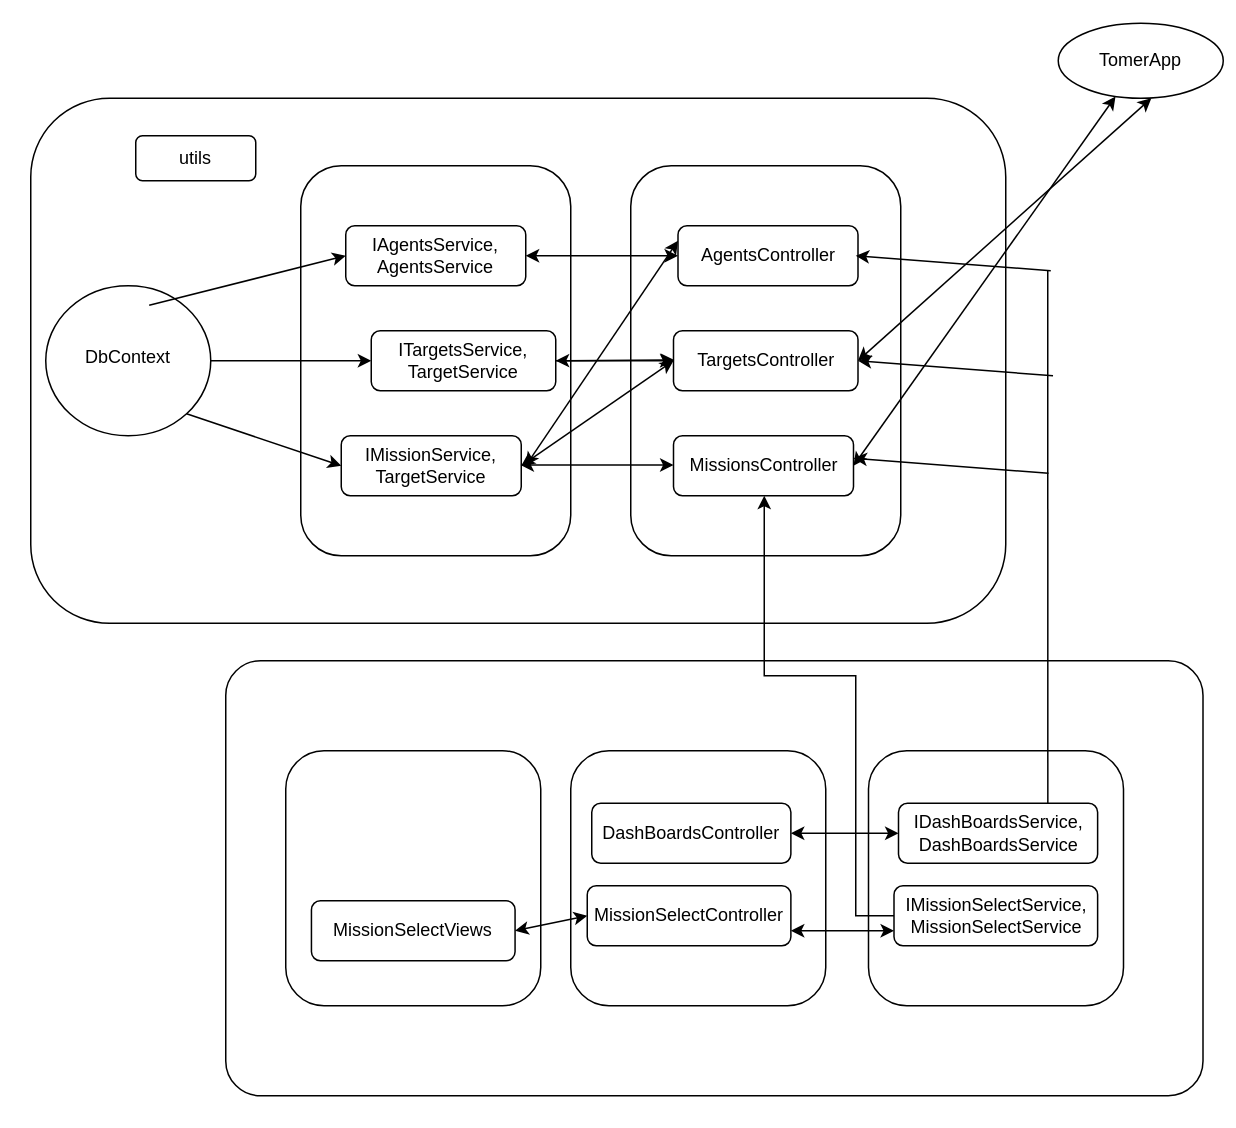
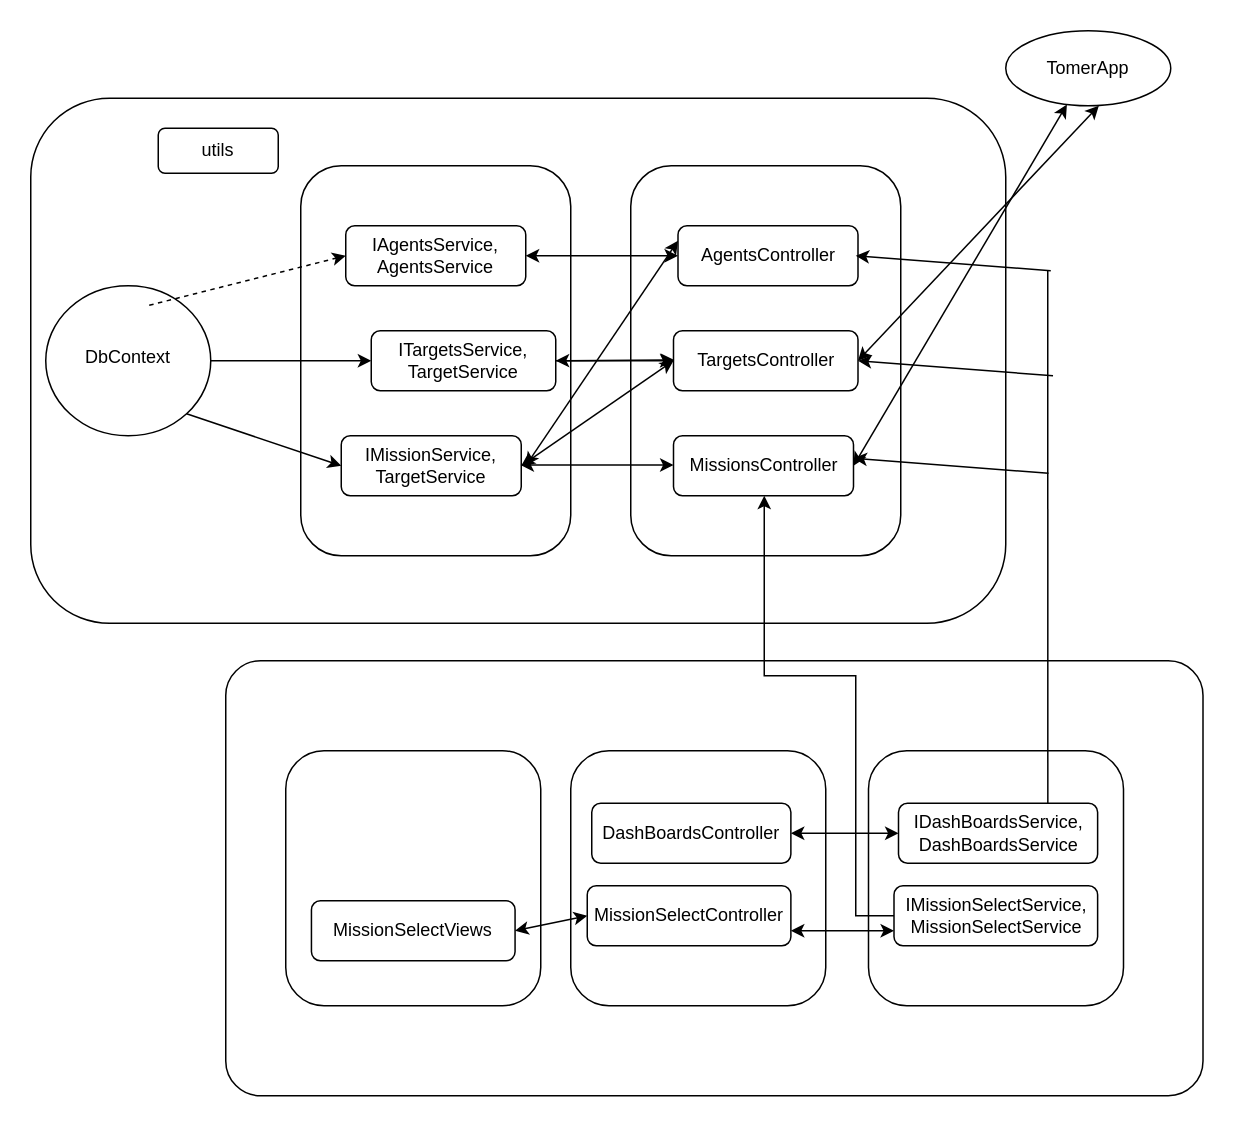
node "TomerApp": moved (1141, 61) -> (1088, 68)
node "utils": moved (196, 158) -> (218, 151)
edge "DbContext" -> "IAgentsService, AgentsService": style solid -> dashed
